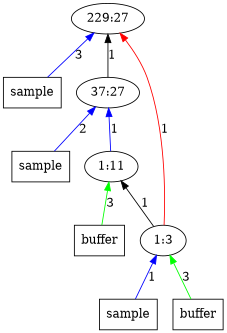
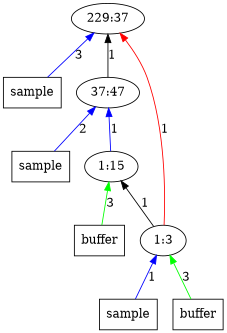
node "229:27": label "229:27" -> "229:37"
node "37:27": label "37:27" -> "37:47"
node "1:11": label "1:11" -> "1:15"
